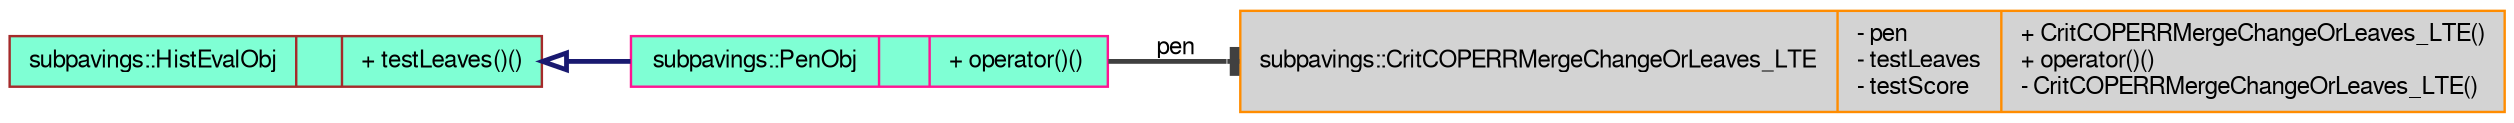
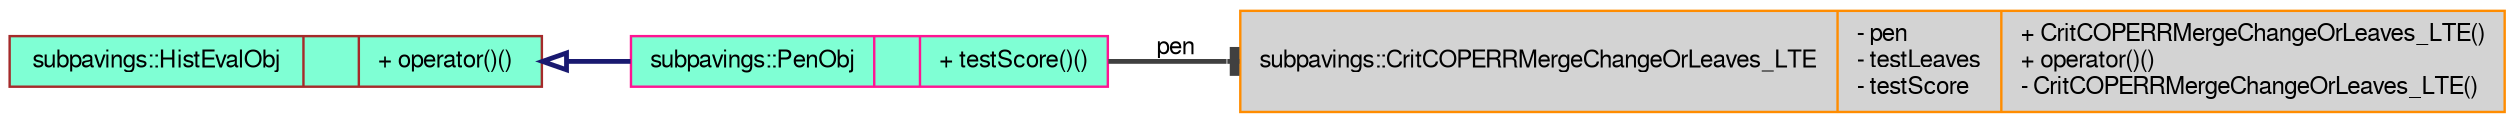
node "subpavings::HistEvalObj": text "+ testLeaves()()" -> "+ operator()()"
node "subpavings::PenObj": text "+ operator()()" -> "+ testScore()()"
